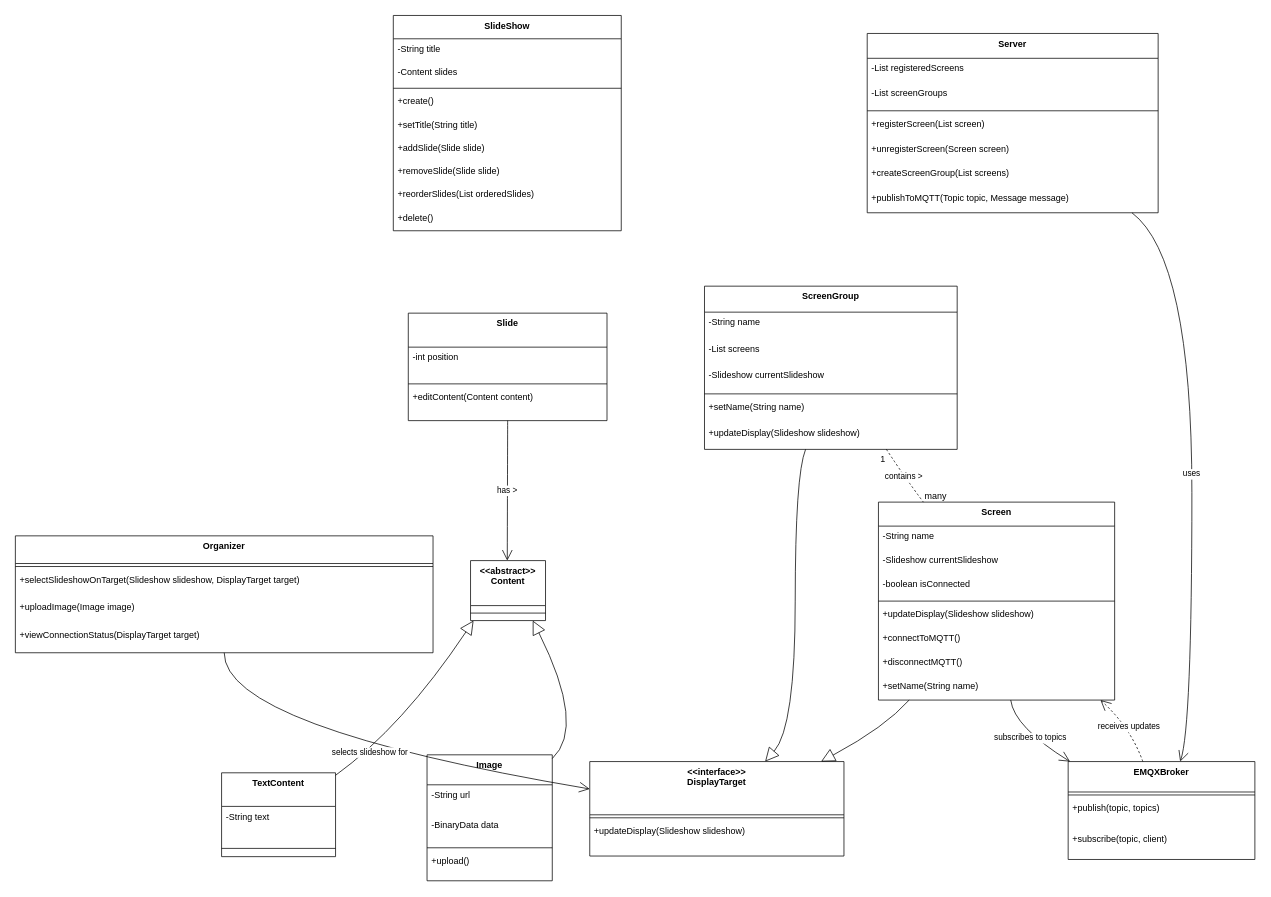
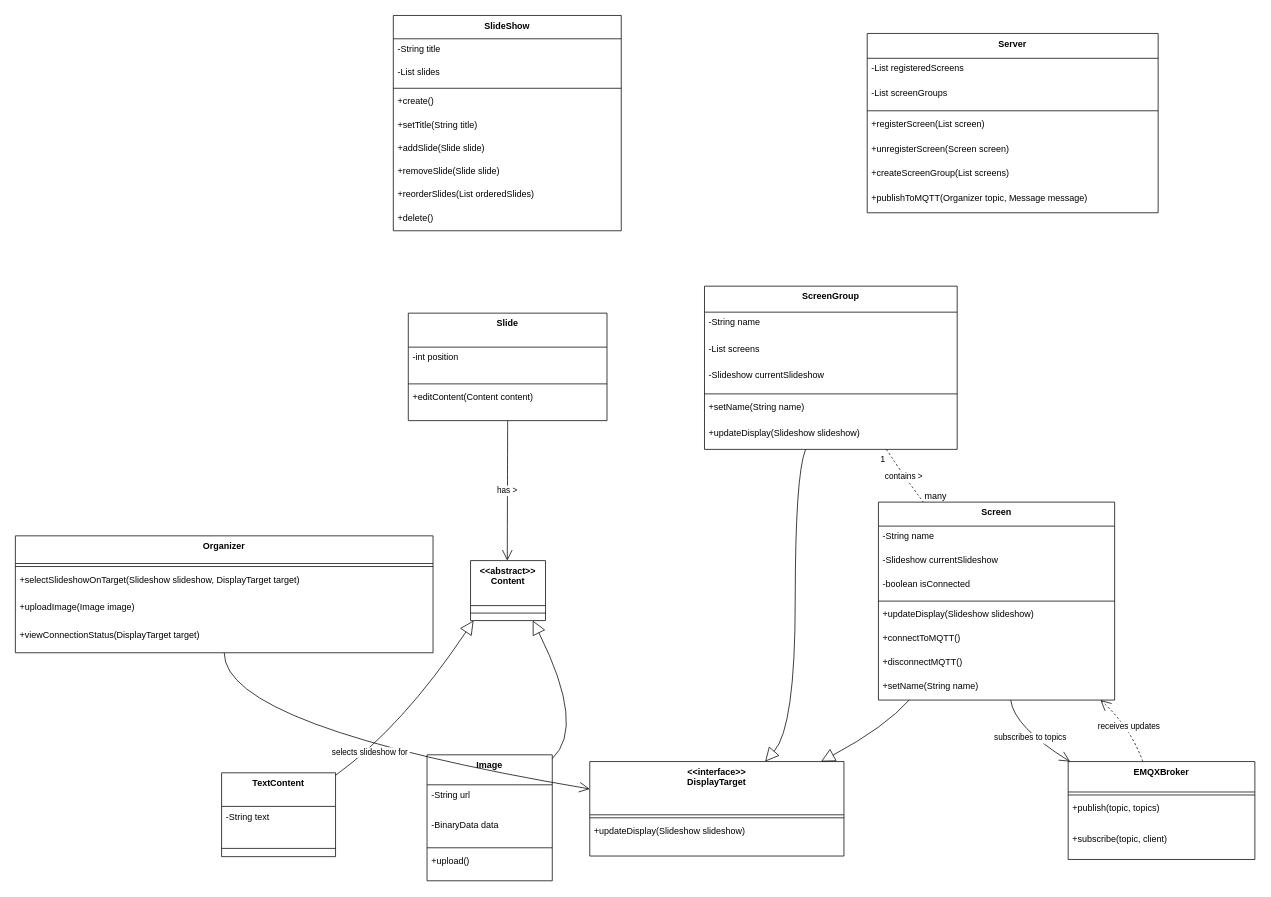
node "-Content slides": label "-Content slides" -> "-List slides"
node "+publishToMQTT(Topic topic, Message message)": label "+publishToMQTT(Topic topic, Message message)" -> "+publishToMQTT(Organizer topic, Message message)"
edge "Server" -> "EMQXBroker": removed, label "uses"
